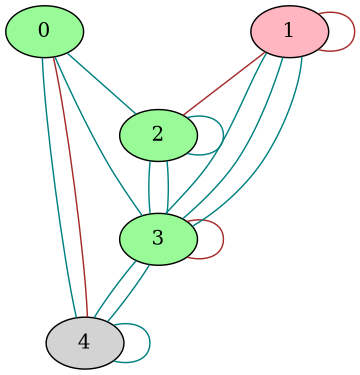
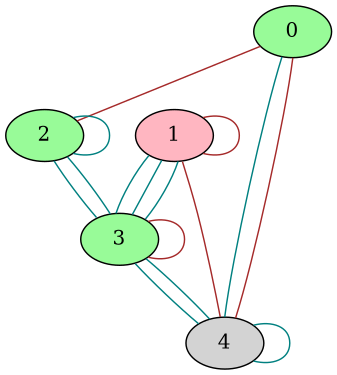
edge "0" -- "2": color teal -> brown
edge "1" -- "2": now "1" -- "4"
edge "0" -- "3": removed
